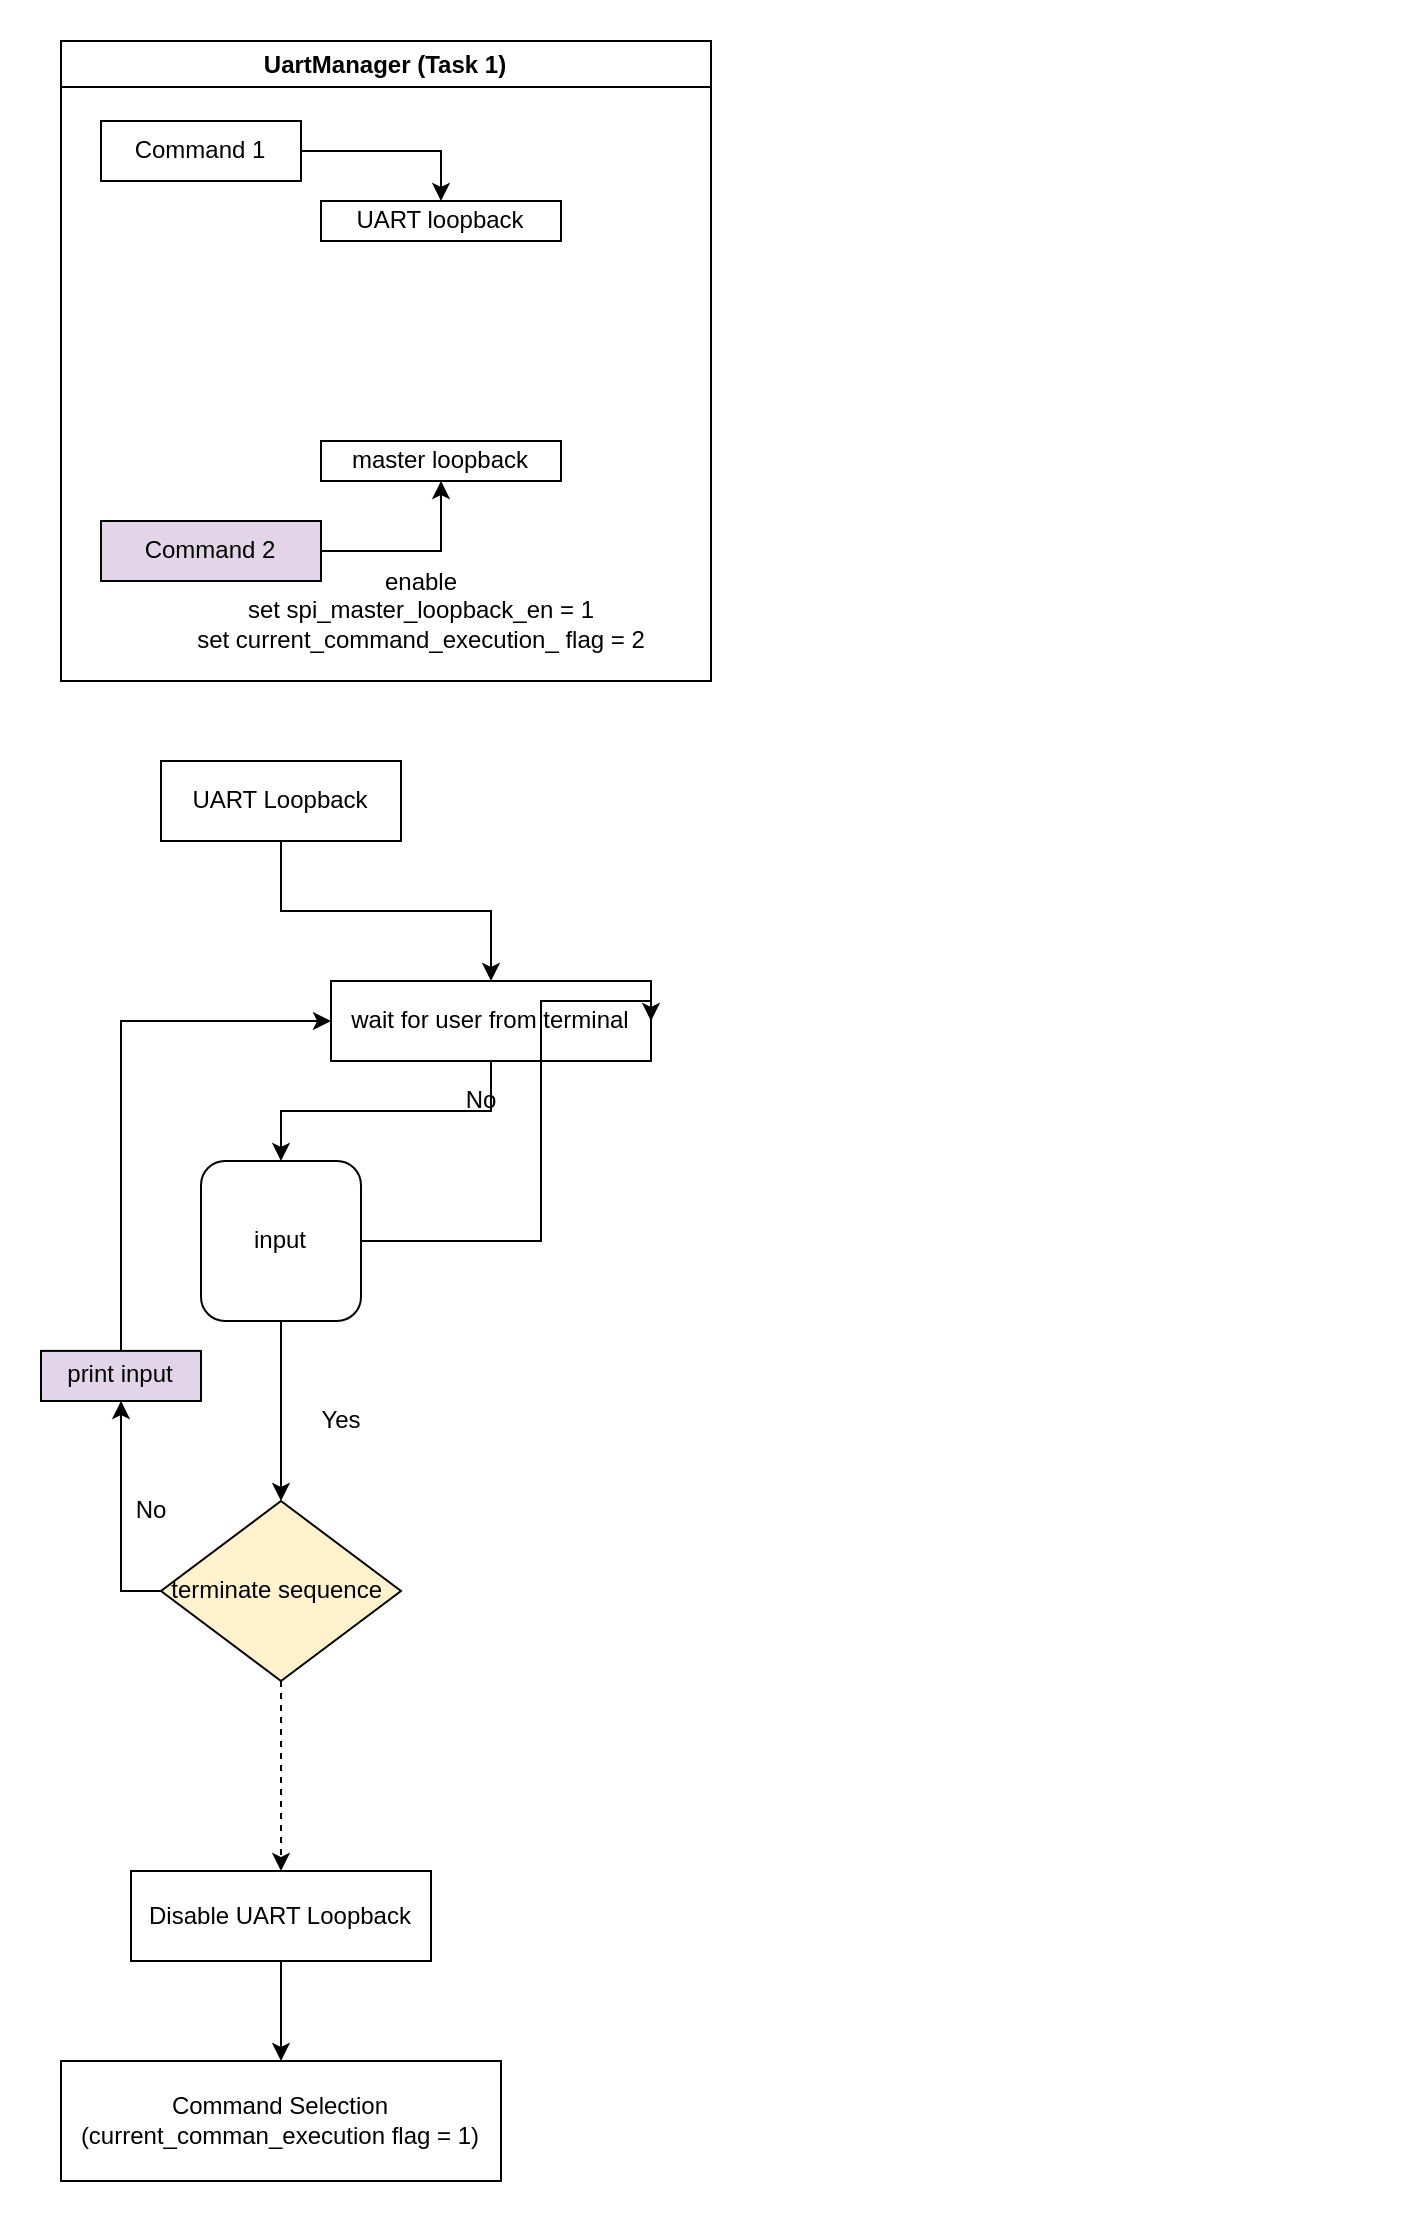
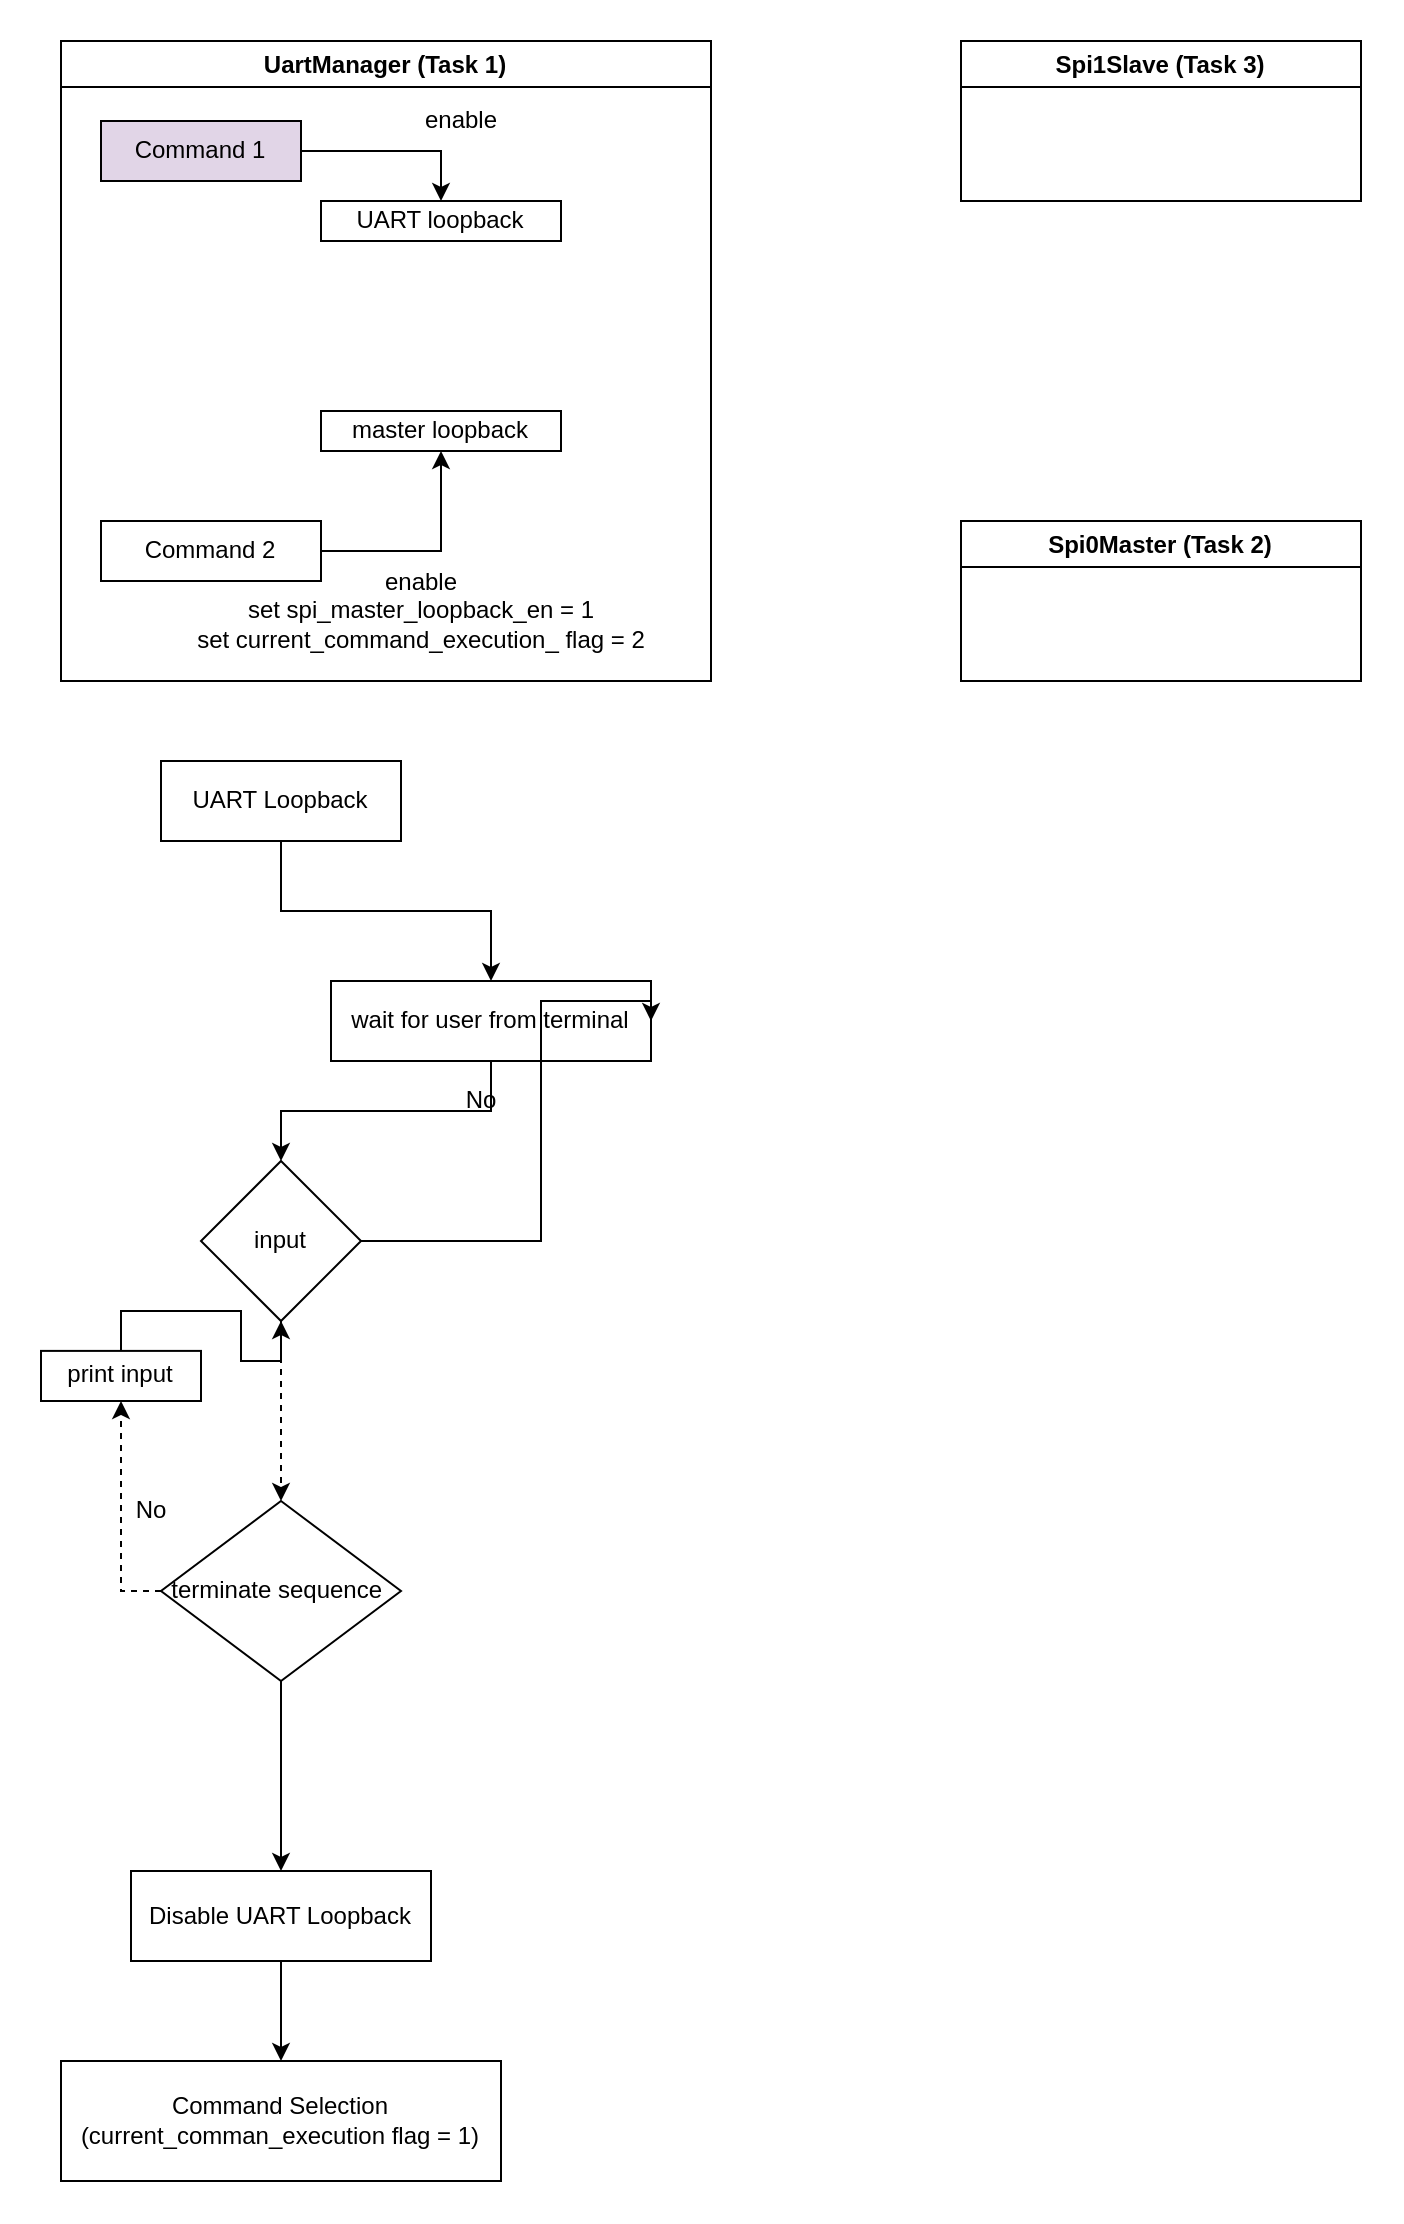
node "enable": added
node "Spi1Slave (Task 3)": added
node "Command 1": fillcolor #ffffff -> #e1d5e7
node "master loopback": moved (441, 461) -> (441, 431)
node "Command 2": fillcolor #e1d5e7 -> #ffffff
node "Spi0Master (Task 2)": added
edge "print input" -> "wait for user from terminal": now "print input" -> "input"
node "input": shape rounded rectangle -> diamond
node "print input": fillcolor #e1d5e7 -> #ffffff
node "Yes": removed
edge "input" -> "terminate sequence": style solid -> dashed
edge "terminate sequence" -> "print input": style solid -> dashed
node "terminate sequence": fillcolor #fff2cc -> #ffffff
edge "terminate sequence" -> "Disable UART Loopback": style dashed -> solid
